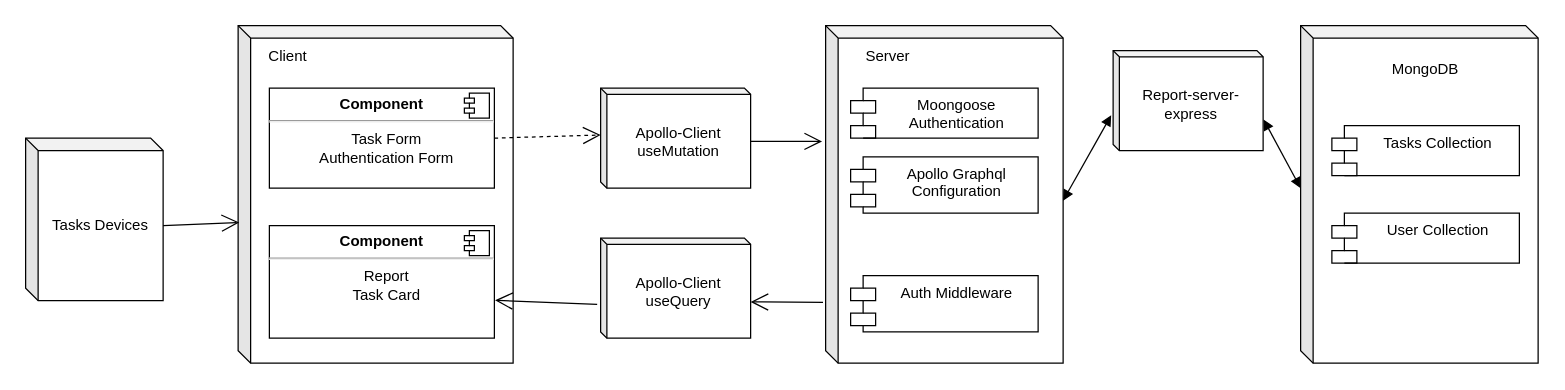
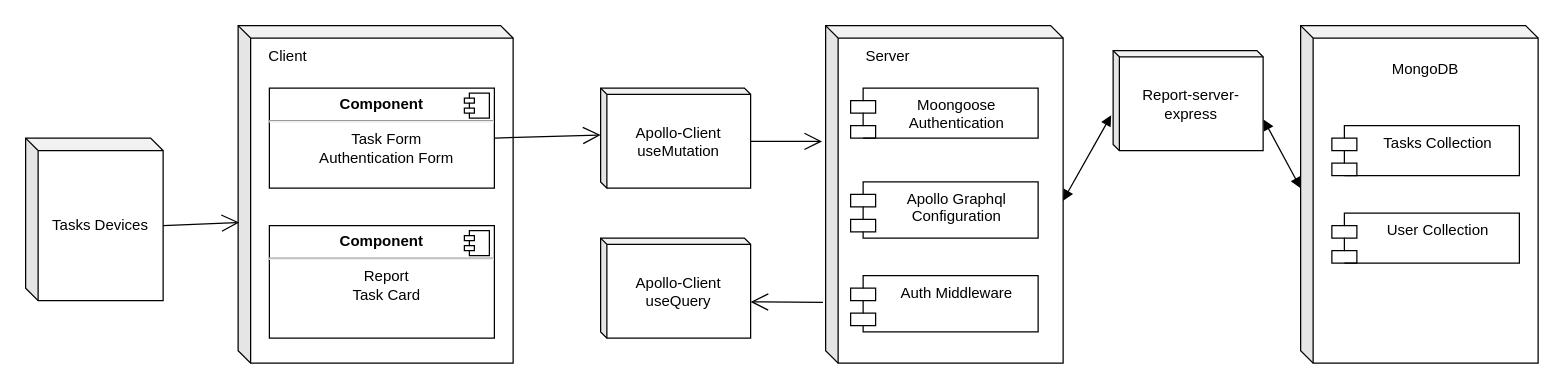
edge "Component Task Form Authentication Form" -> "Apollo-Client useMutation": style dashed -> solid
node "Apollo Graphql Configuration": moved (944, 185) -> (944, 210)
edge "Apollo-Client useQuery" -> "Component Report Task Card": removed
